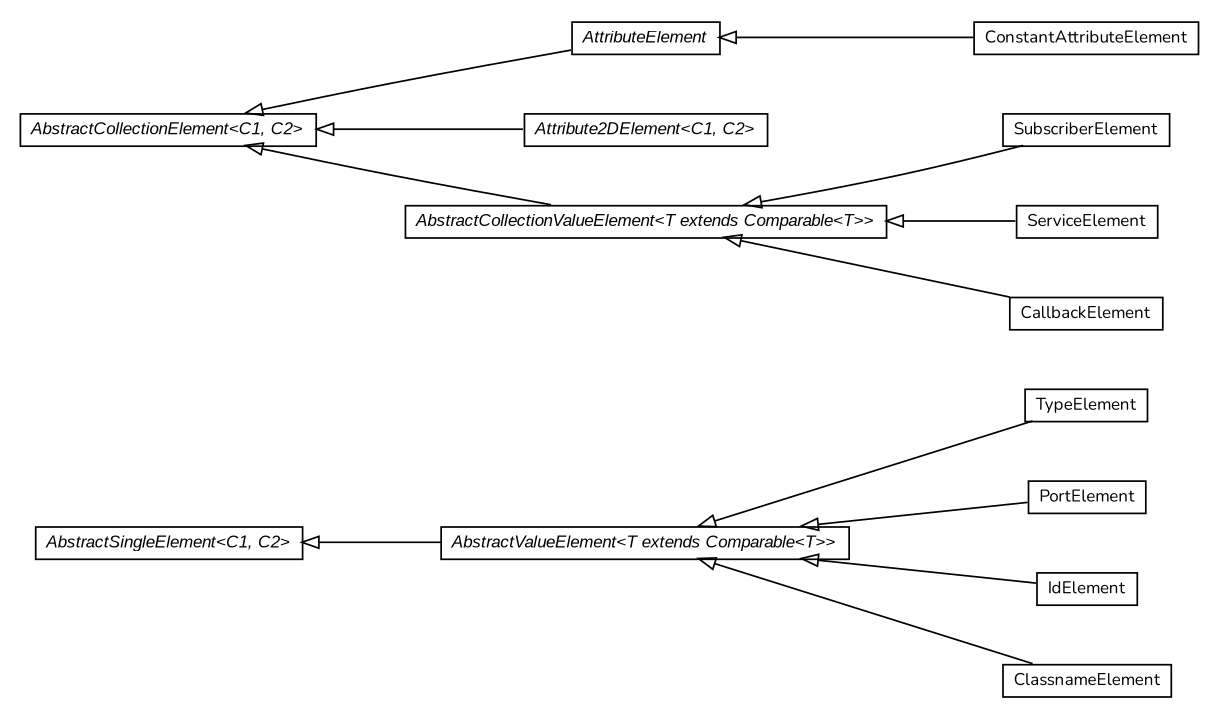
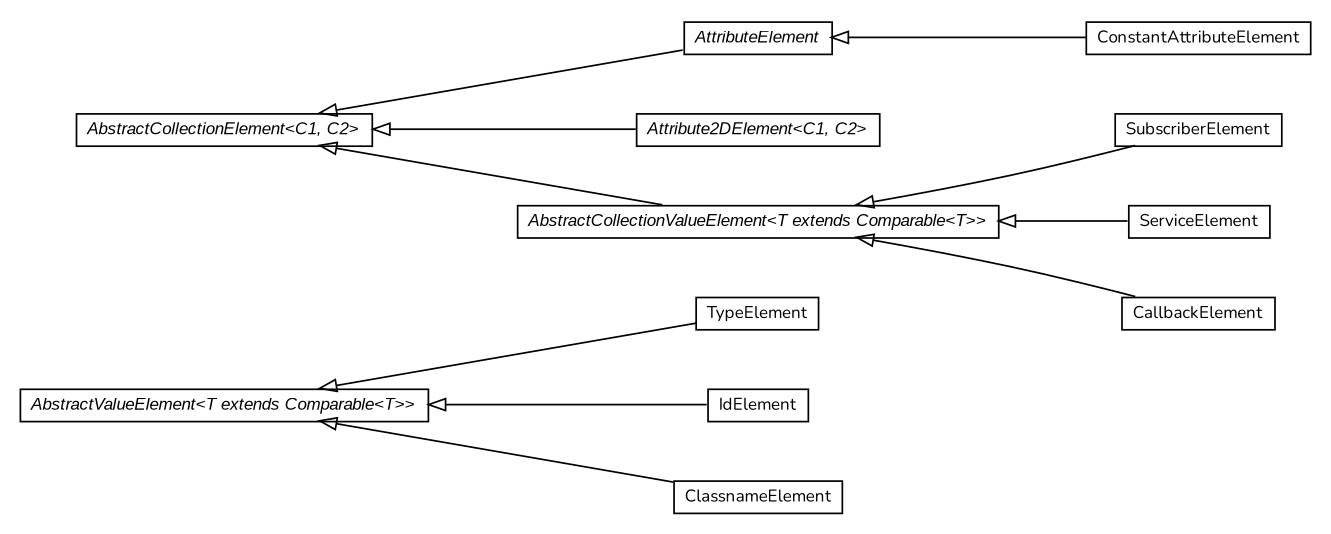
node "PortElement": removed
node "AbstractSingleElement<C1, C2>": removed
